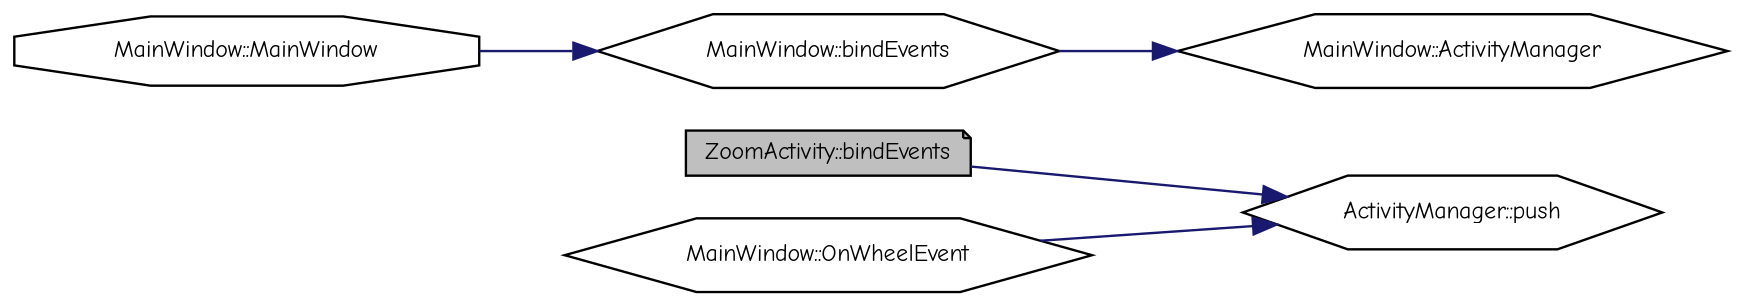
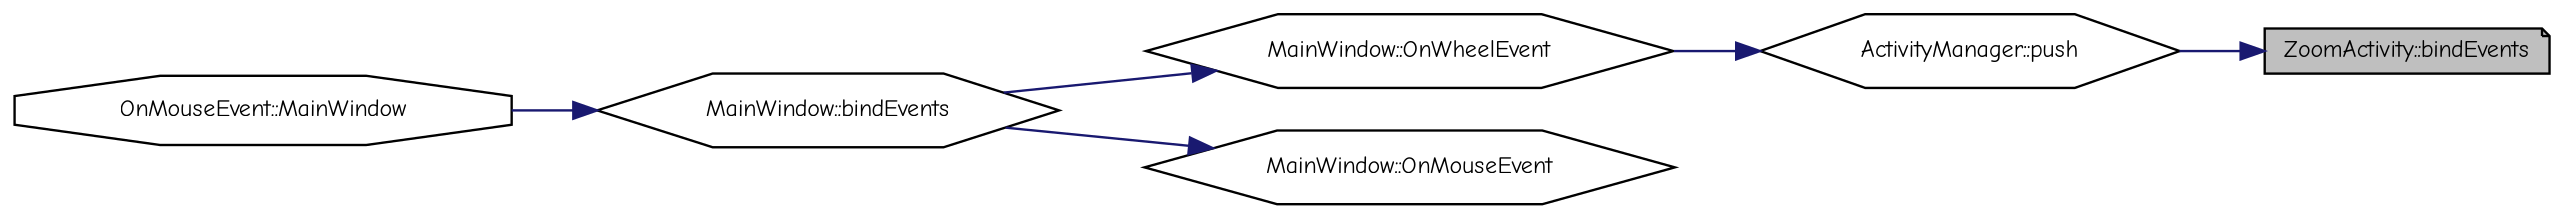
node "MainWindow::MainWindow": label "MainWindow::MainWindow" -> "OnMouseEvent::MainWindow"
node "MainWindow::ActivityManager": label "MainWindow::ActivityManager" -> "MainWindow::OnMouseEvent"
edge "MainWindow::bindEvents" -> "MainWindow::OnWheelEvent": added
edge "ZoomActivity::bindEvents" -> "ActivityManager::push": reversed
